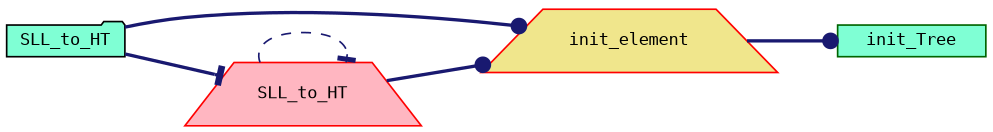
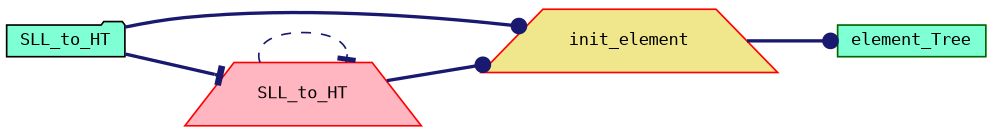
node "init_Tree": label "init_Tree" -> "element_Tree"
